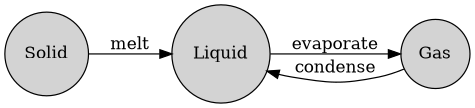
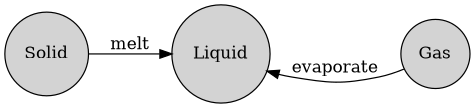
edge "Liquid" -> "Gas": removed, label "evaporate"
edge "Gas" -> "Liquid": label "condense" -> "evaporate"
